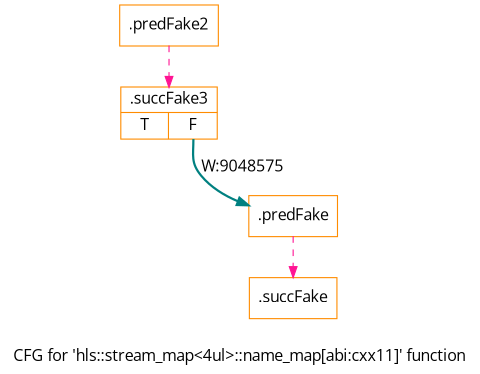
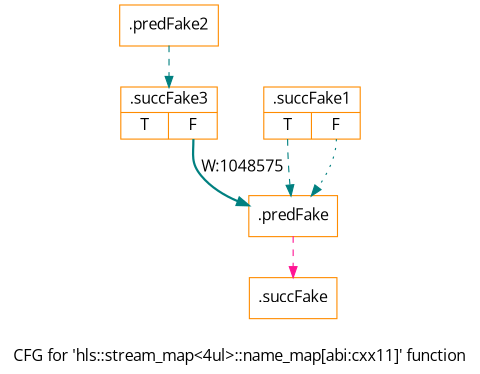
edge ".predFake2" -> ".succFake3": color deeppink -> teal
node ".succFake1": added
edge ".succFake3" -> ".predFake": label "W:9048575" -> "W:1048575"
